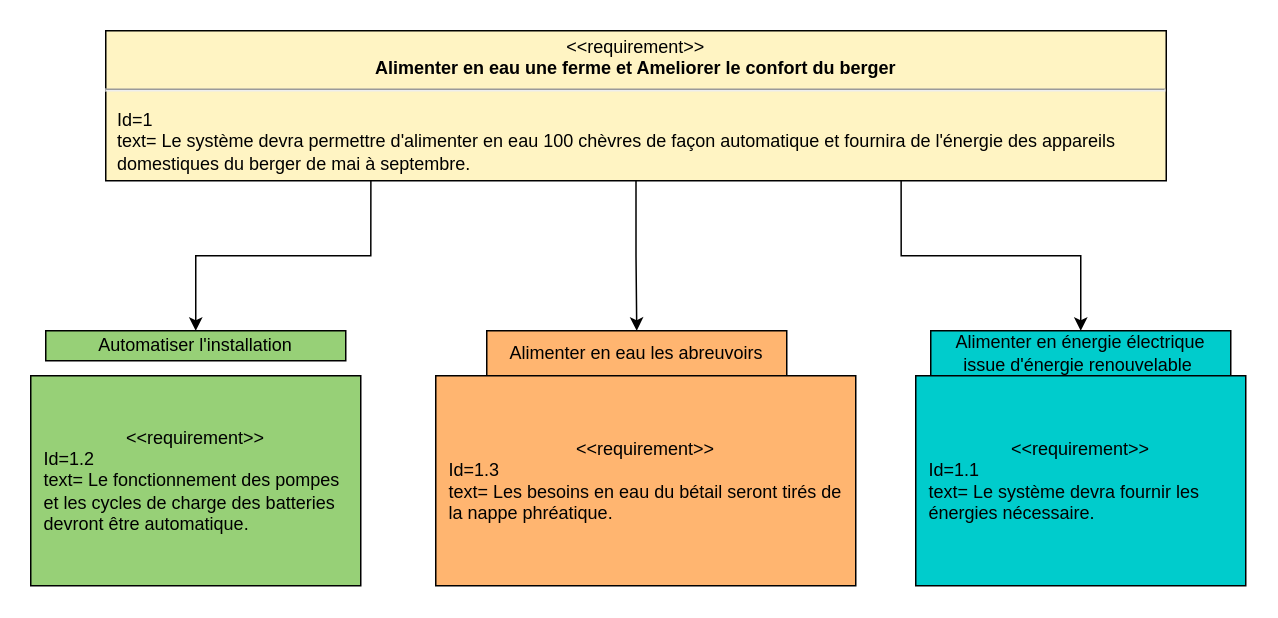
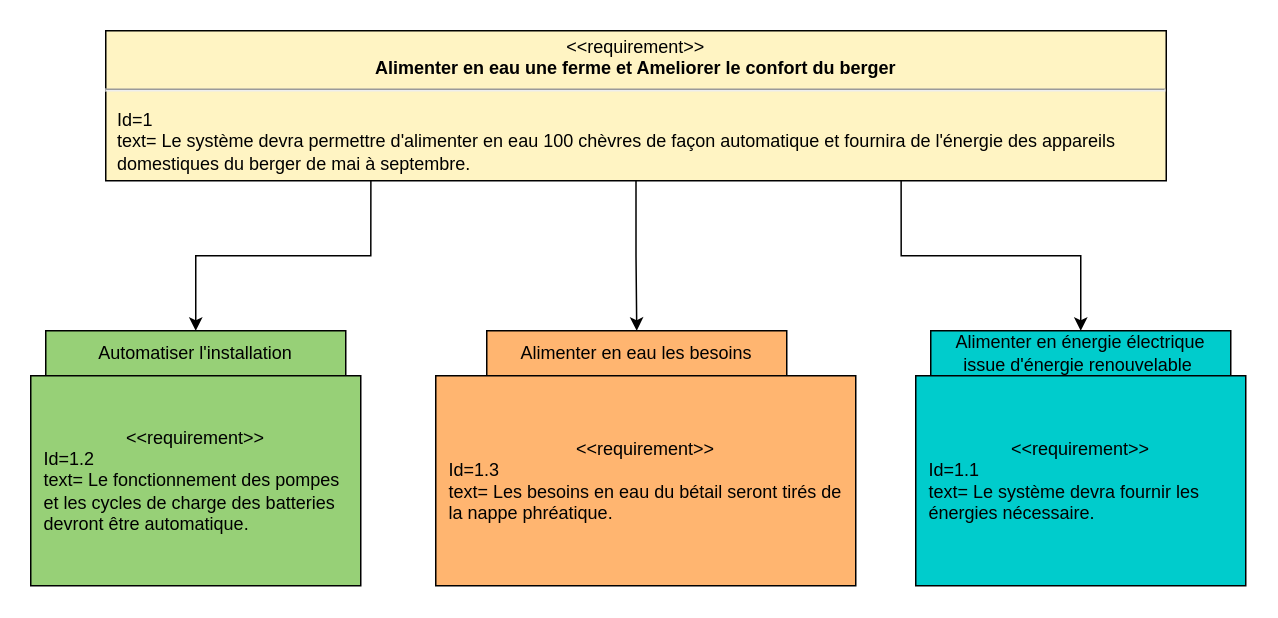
node "Automatiser l'installation": size 300x30 -> 300x45
node "Alimenter en eau les abreuvoirs": label "Alimenter en eau les abreuvoirs" -> "Alimenter en eau les besoins"
